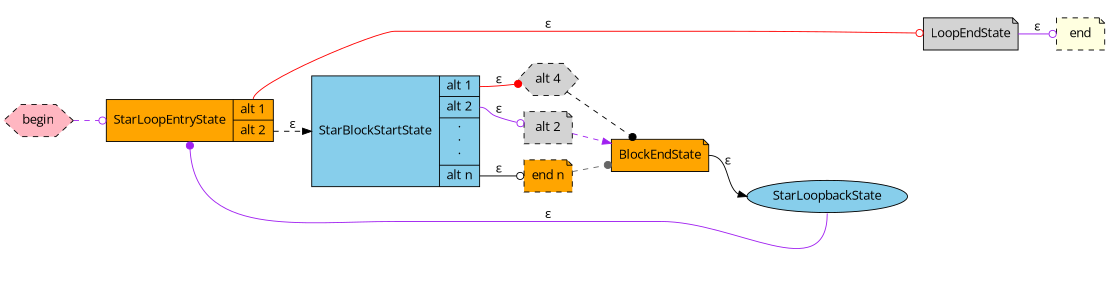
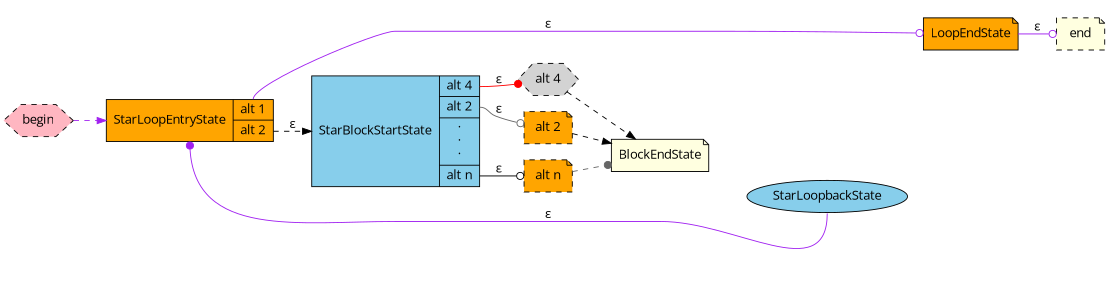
edge "StarLoopEntryState" -> "LoopEndState": color red -> purple
node "LoopEndState": fillcolor lightgrey -> orange
node "StarBlockStartState": text "alt 1" -> "alt 4"
edge "alt 4" -> "BlockEndState": arrowhead dot -> normal
edge "StarBlockStartState" -> "alt 2": color purple -> gray40
edge "begin" -> "StarLoopEntryState": arrowhead odot -> normal
node "alt 2": fillcolor lightgrey -> orange
edge "alt 2" -> "BlockEndState": color purple -> black
node "BlockEndState": fillcolor orange -> lightyellow
edge "BlockEndState" -> "StarLoopbackState": removed, label "ε"
node "end n": label "end n" -> "alt n"
